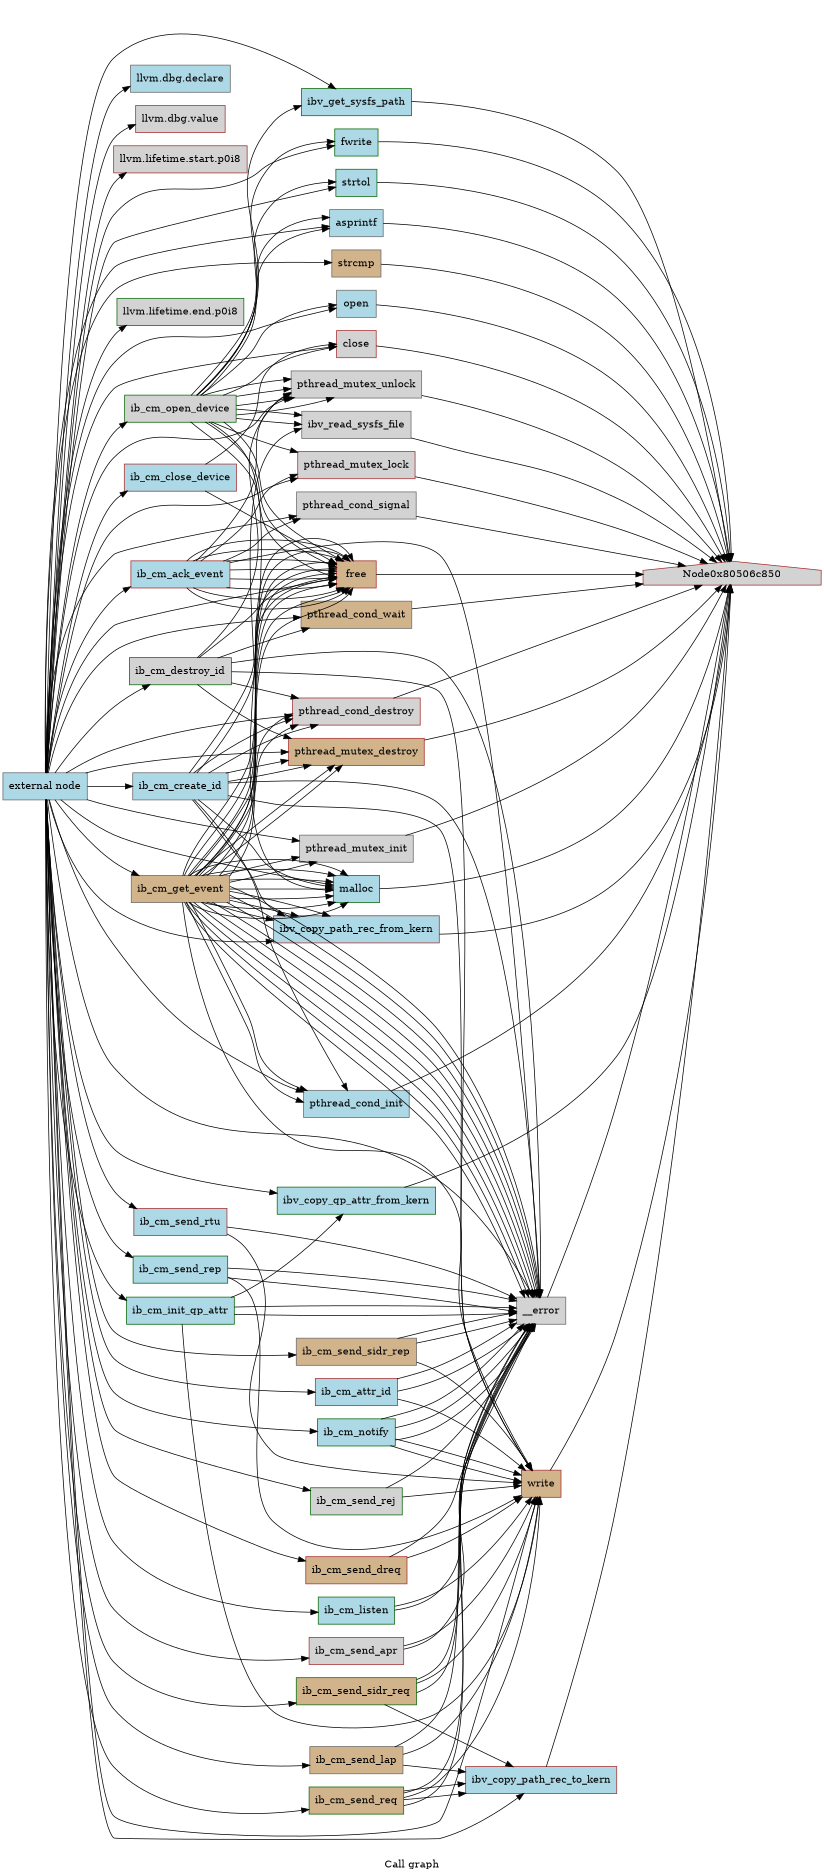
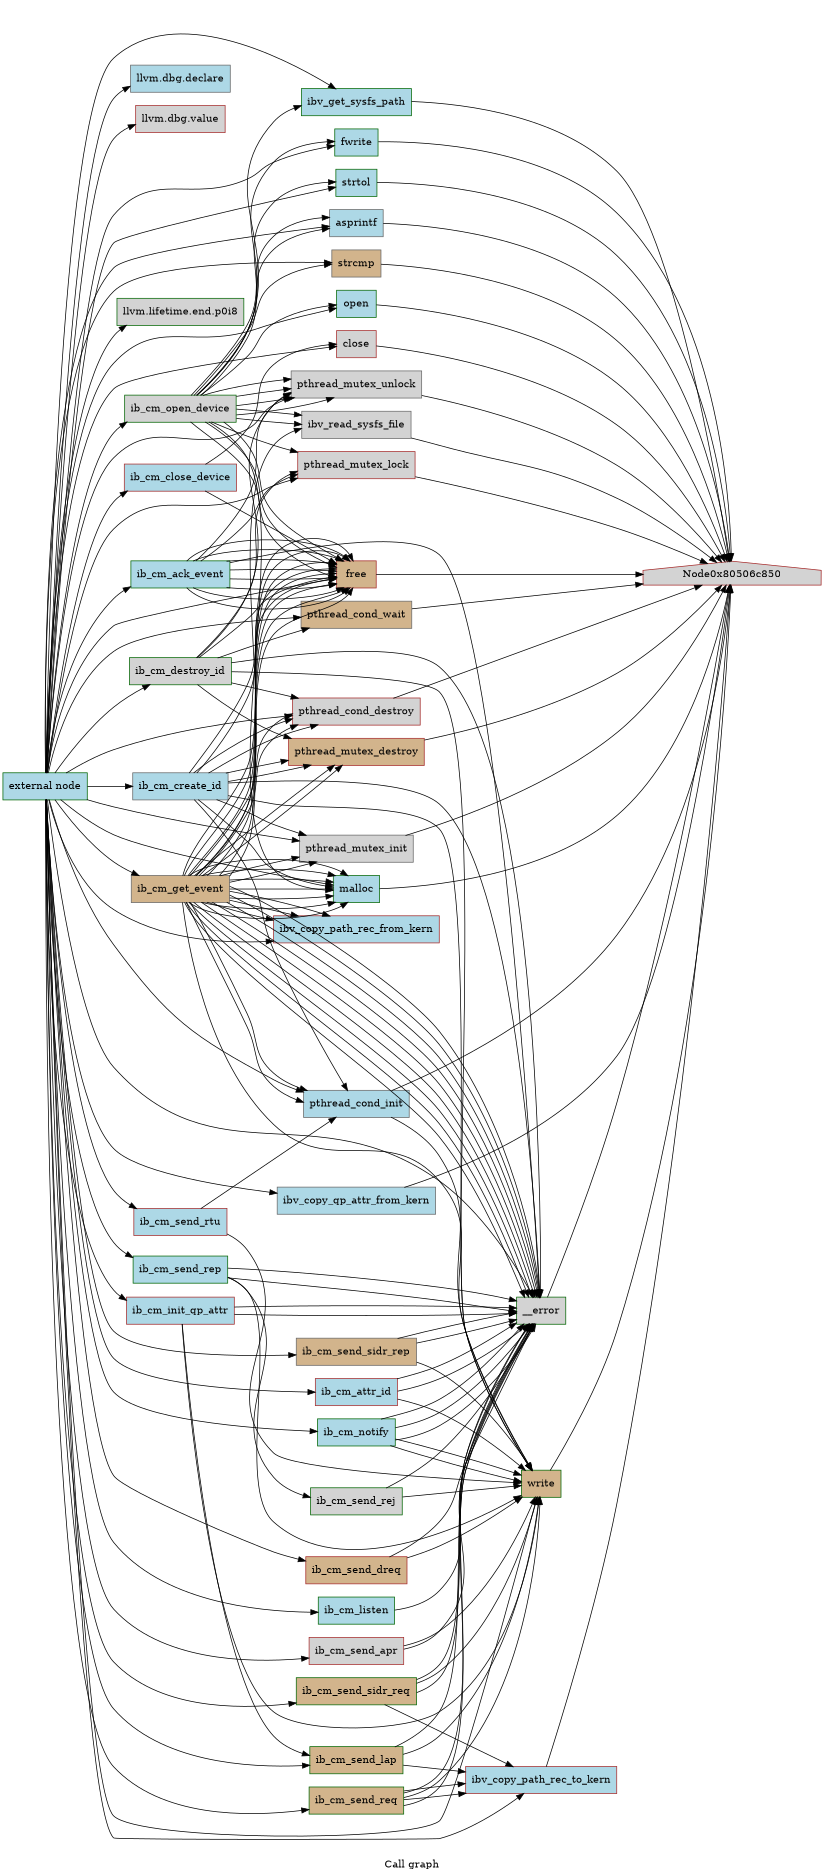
node "llvm.lifetime.start.p0i8": removed
node "open": color gray40 -> darkgreen
edge "ib_cm_open_device" -> "close": now "ib_cm_open_device" -> "strcmp"
node "pthread_cond_signal": removed
edge "ib_cm_destroy_id" -> "pthread_mutex_lock": added
node "ib_cm_ack_event": color brown -> darkgreen
edge "external node" -> "pthread_mutex_destroy": removed
node "external node": color gray40 -> darkgreen
edge "ibv_copy_path_rec_from_kern" -> "Node0x80506c850": removed
edge "ib_cm_create_id" -> "ibv_copy_path_rec_from_kern": now "ib_cm_create_id" -> "pthread_mutex_init"
node "ibv_copy_qp_attr_from_kern": color darkgreen -> gray40
edge "ib_cm_send_rtu" -> "__error": now "ib_cm_send_rtu" -> "pthread_cond_init"
edge "ib_cm_init_qp_attr" -> "ibv_copy_qp_attr_from_kern": now "ib_cm_init_qp_attr" -> "ib_cm_send_lap"
node "ib_cm_init_qp_attr": color darkgreen -> brown
node "__error": color gray40 -> darkgreen
edge "external node" -> "ib_cm_send_rej": now "ib_cm_send_rep" -> "ib_cm_send_rej"
node "write": color brown -> darkgreen
edge "ib_cm_listen" -> "write": now "pthread_cond_init" -> "write"
node "ib_cm_send_lap": color gray40 -> darkgreen
